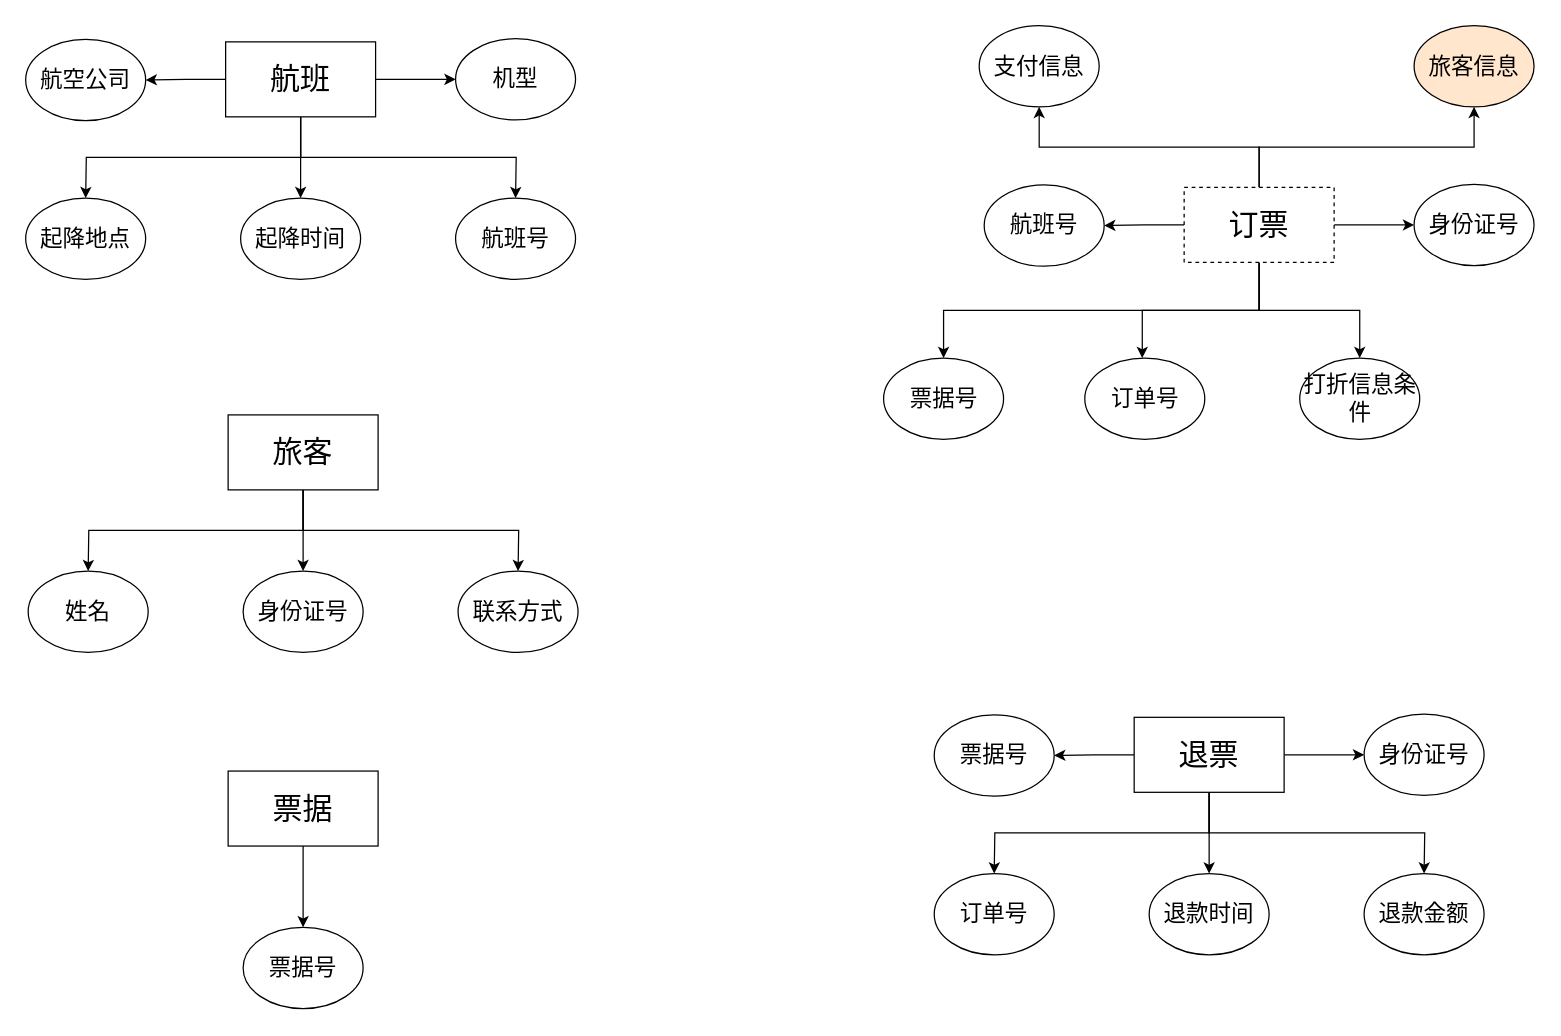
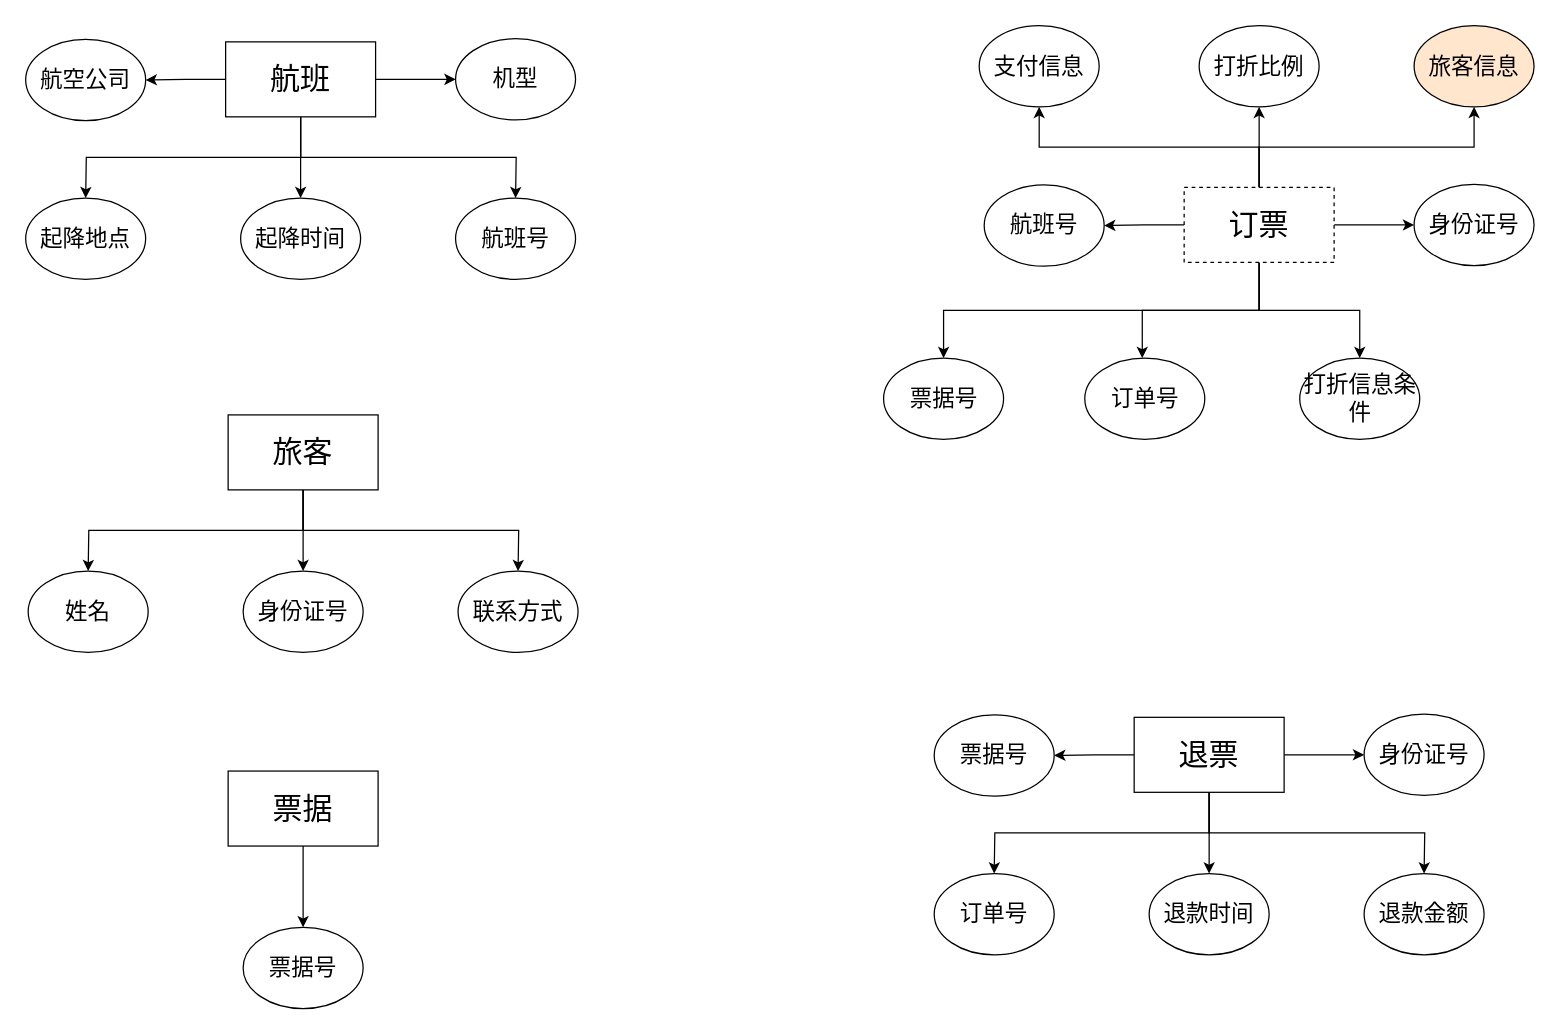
node "打折比例": added
edge "订票" -> "打折比例": added
